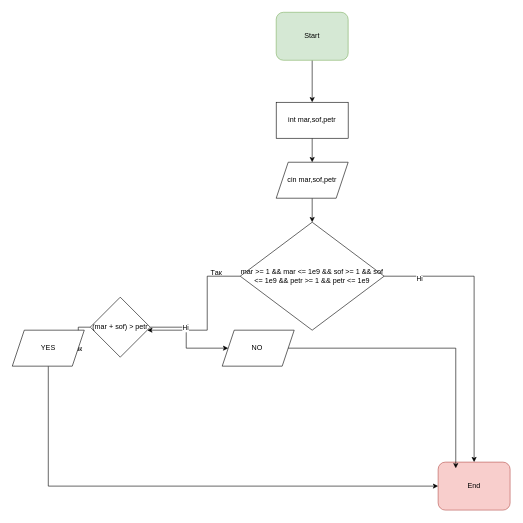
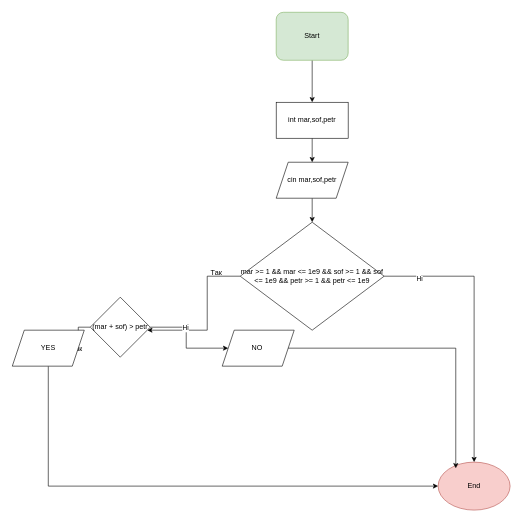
node "End": shape rounded rectangle -> ellipse
